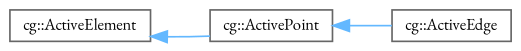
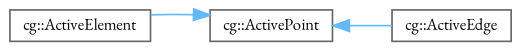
edge "cg::ActivePoint" -> "cg::ActiveElement": reversed
